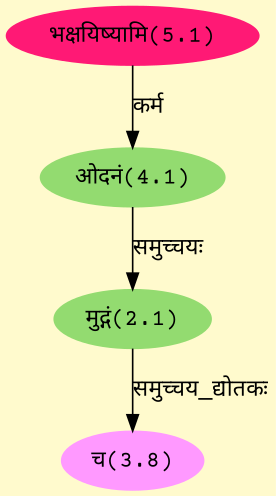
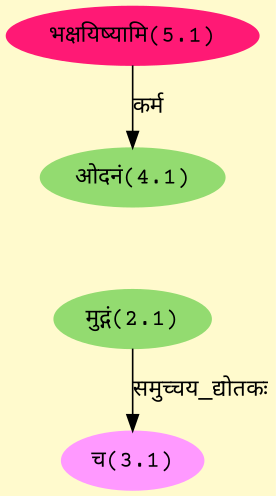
edge "ओदनं(4.1)" -> "मुद्गं(2.1)": removed, label "समुच्चयः"
node "च(3.8)": label "च(3.8)" -> "च(3.1)"
